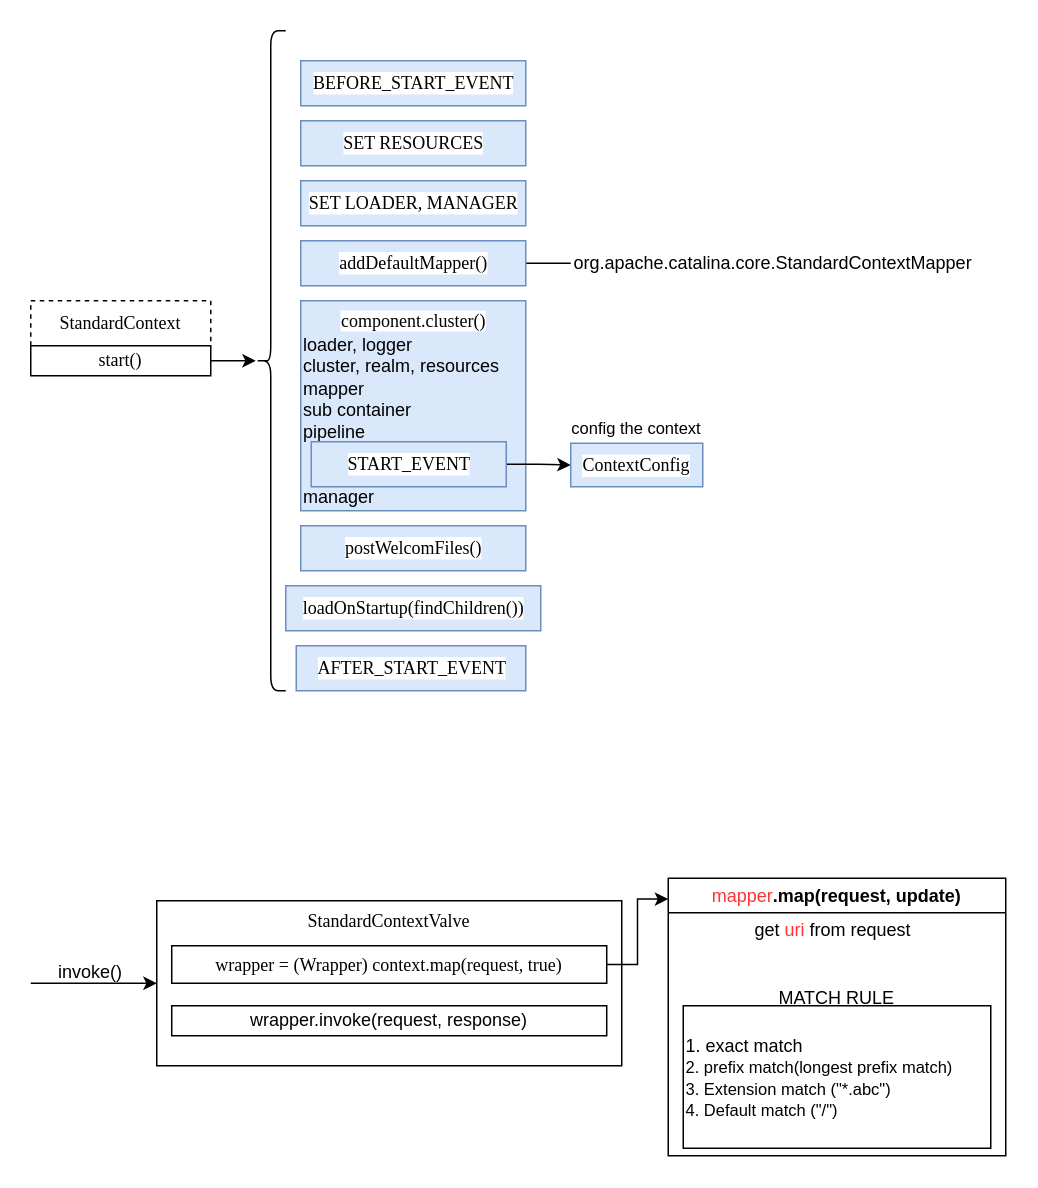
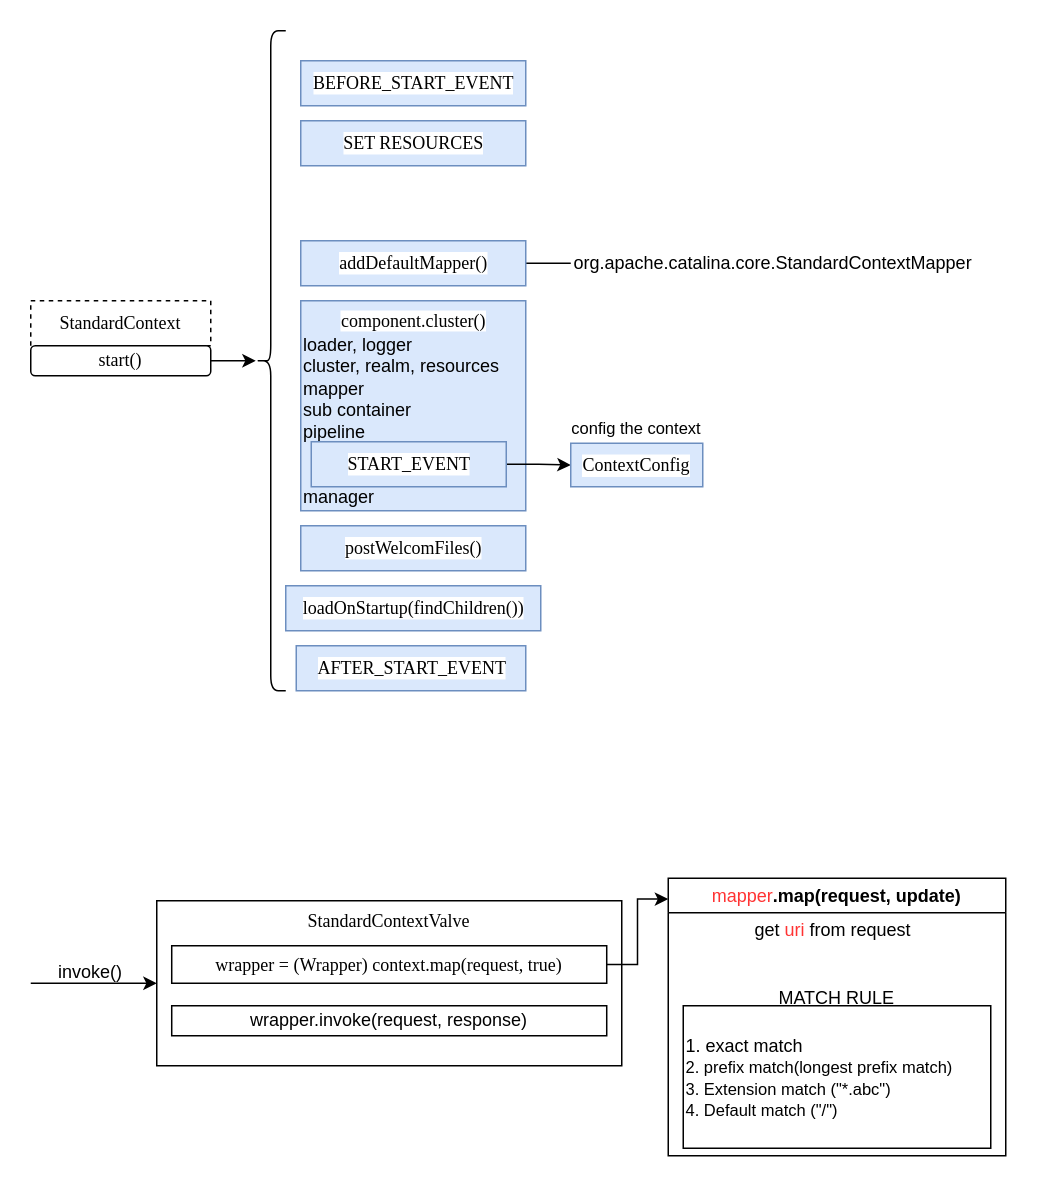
node "SET LOADER, MANAGER": removed
node "start()": shape rectangle -> rounded rectangle
